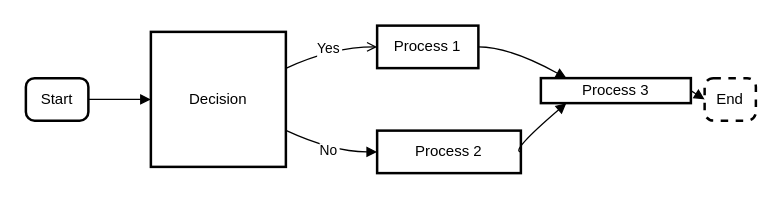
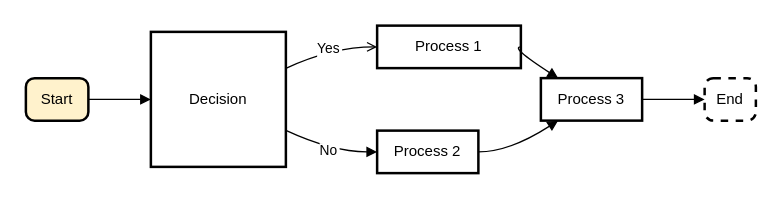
node "Process 1": size 101x43 -> 144x43
node "Process 3": size 150x25 -> 101x43
node "Start": fillcolor #ffffff -> #fff2cc
node "Process 2": size 144x43 -> 101x43
